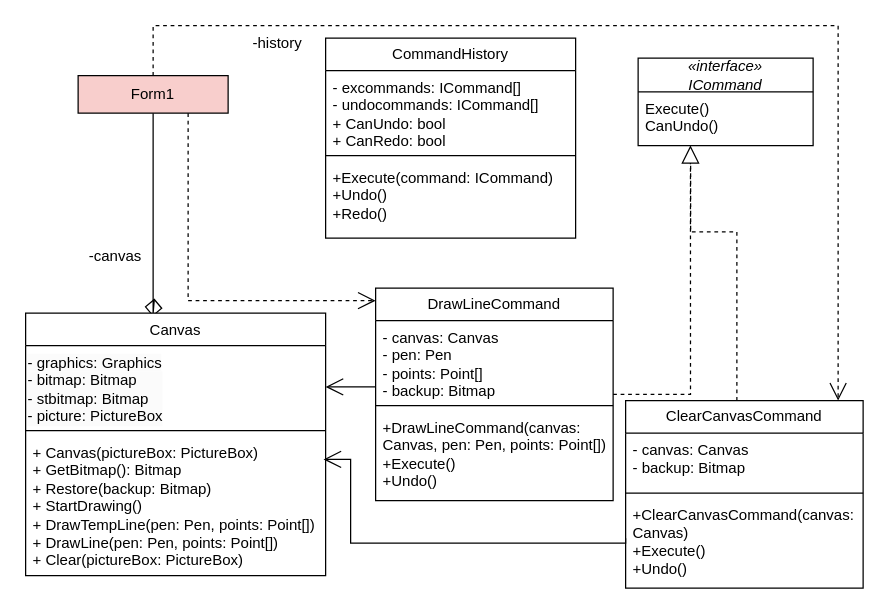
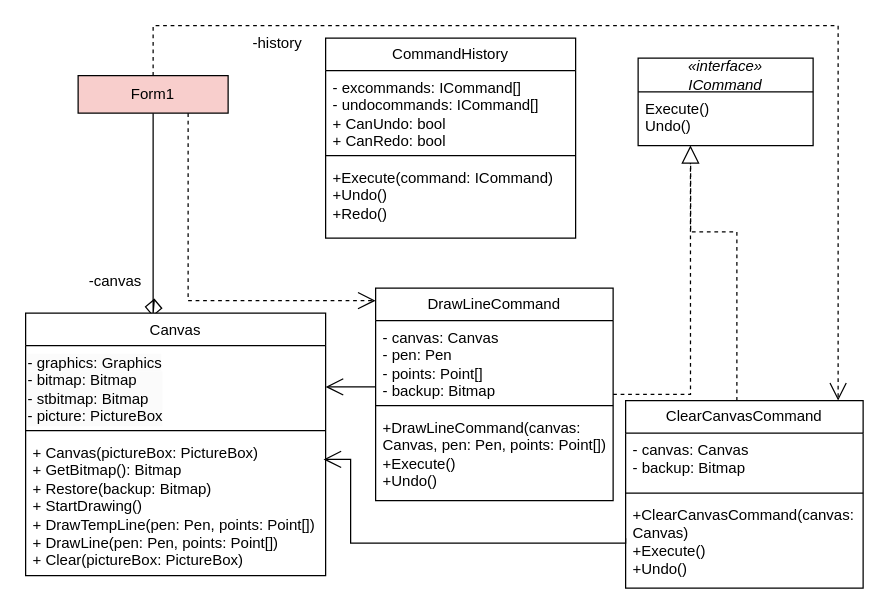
node "Execute() CanUndo()": label "Execute() CanUndo()" -> "Execute() Undo()"
node "-canvas": moved (116, 257) -> (116, 282)
